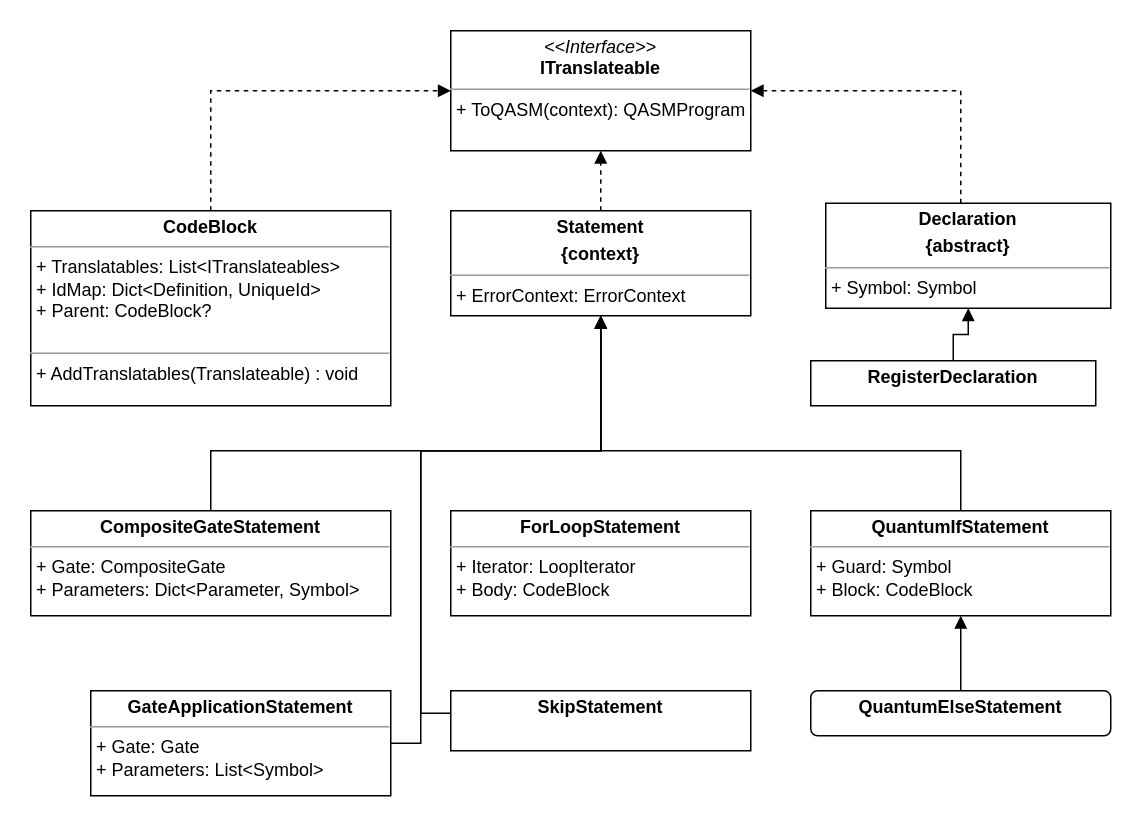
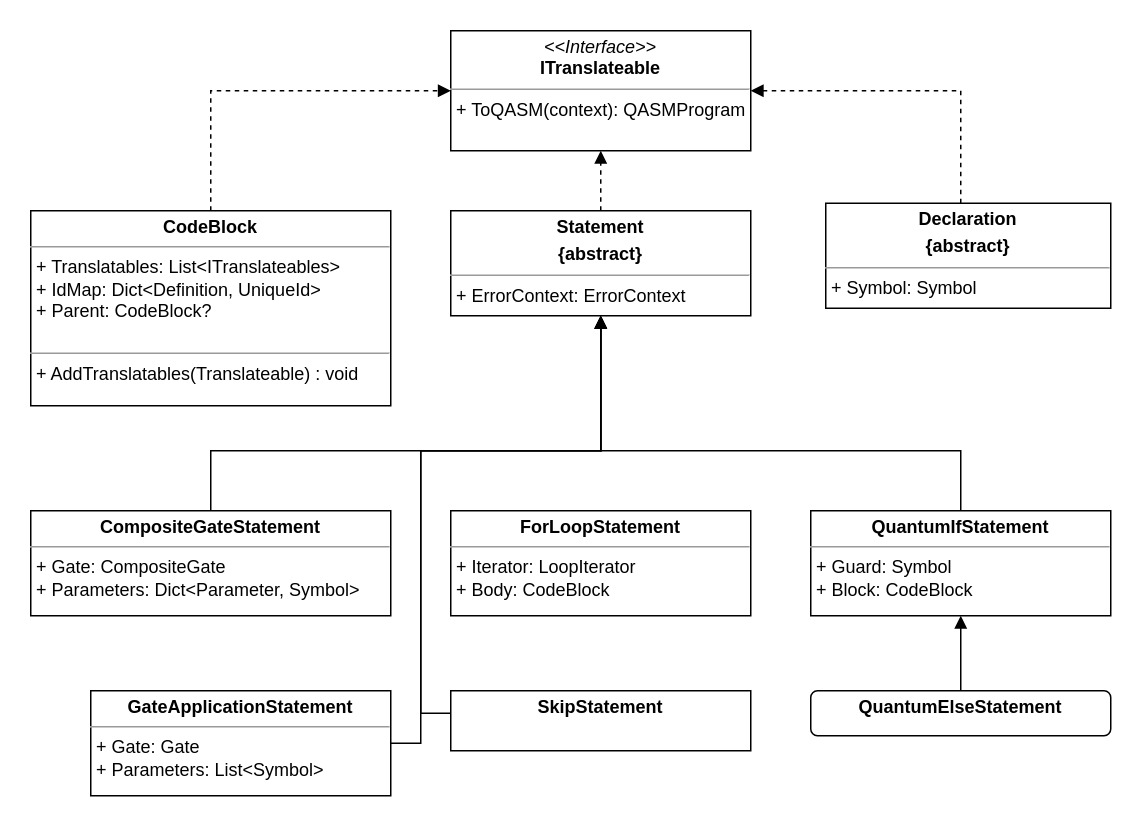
node "Statement {context} + ErrorContext: ErrorContext": label "Statement {context} + ErrorContext: ErrorContext" -> "Statement {abstract} + ErrorContext: ErrorContext"
edge "RegisterDeclaration" -> "Declaration {abstract} + Symbol: Symbol": removed
node "RegisterDeclaration": removed
